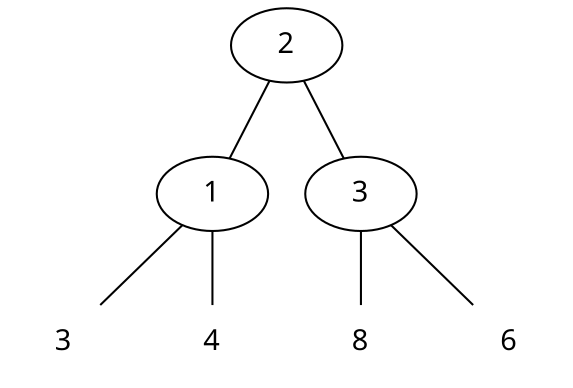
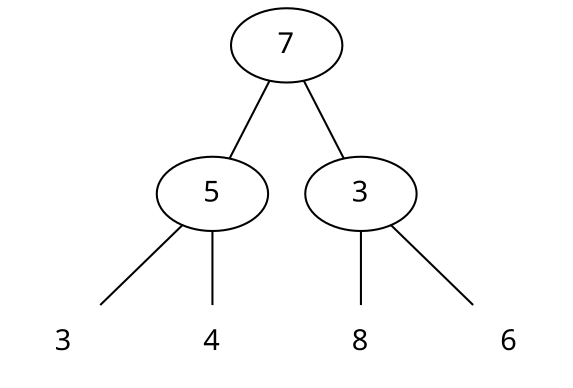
node "2": label "2" -> "7"
node "1": label "1" -> "5"
